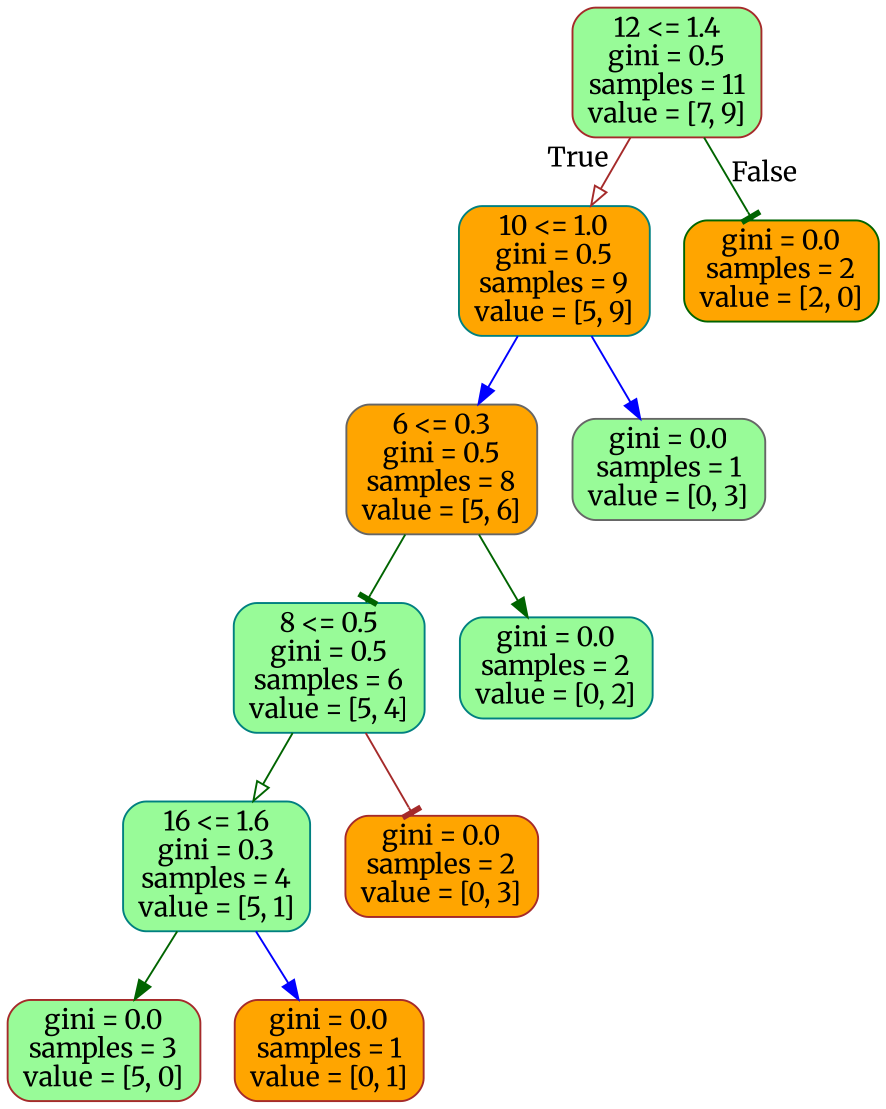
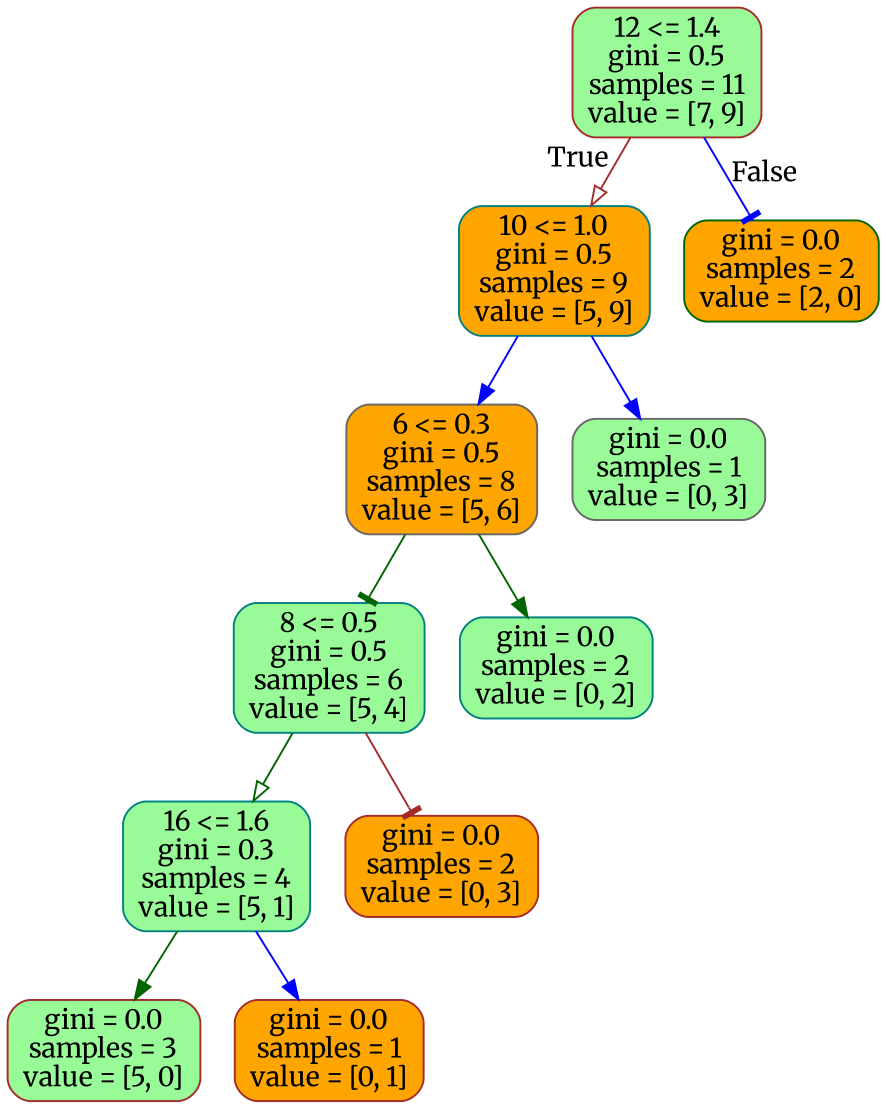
edge "12 <= 1.4 gini = 0.5 samples = 11 value = [7, 9]" -> "gini = 0.0 samples = 2 value = [2, 0]": color darkgreen -> blue
